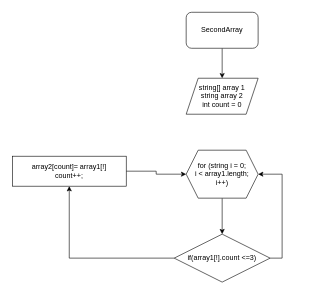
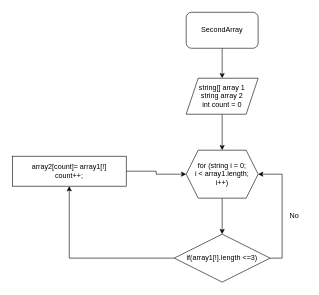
edge "string[] array 1 string array 2 int count = 0" -> "for (string i = 0; i < array1.length; i++)": added
node "No": added
node "if(array1[!].count <=3)": label "if(array1[!].count <=3)" -> "if(array1[!].length <=3)"
